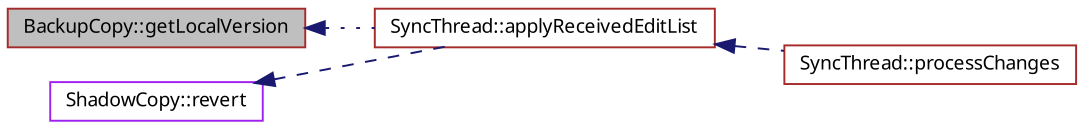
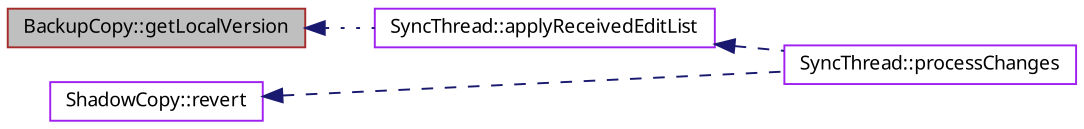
node "SyncThread::applyReceivedEditList": color brown -> purple
edge "SyncThread::applyReceivedEditList" -> "ShadowCopy::revert": now "SyncThread::processChanges" -> "ShadowCopy::revert"
node "SyncThread::processChanges": color brown -> purple
